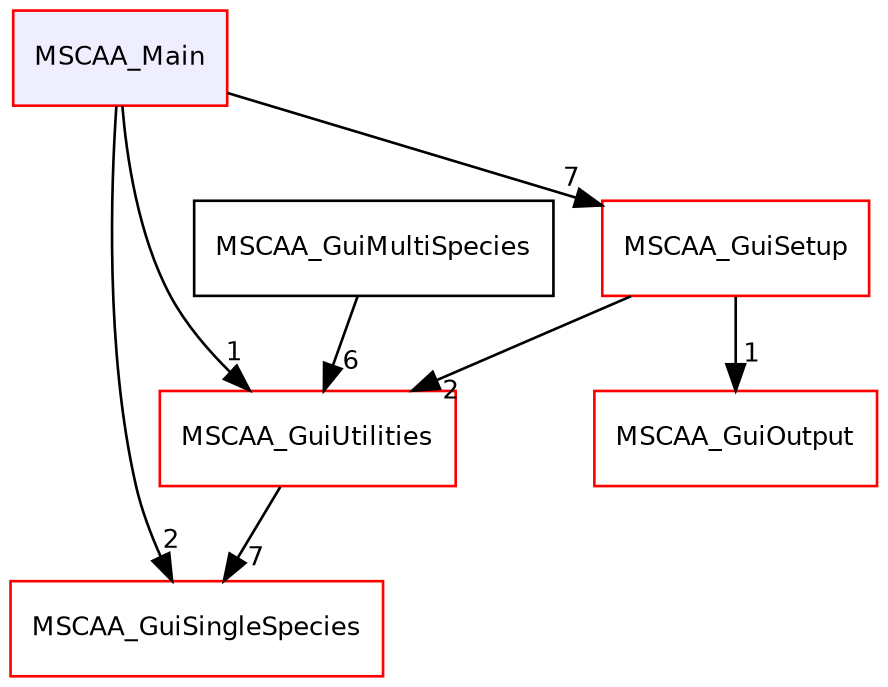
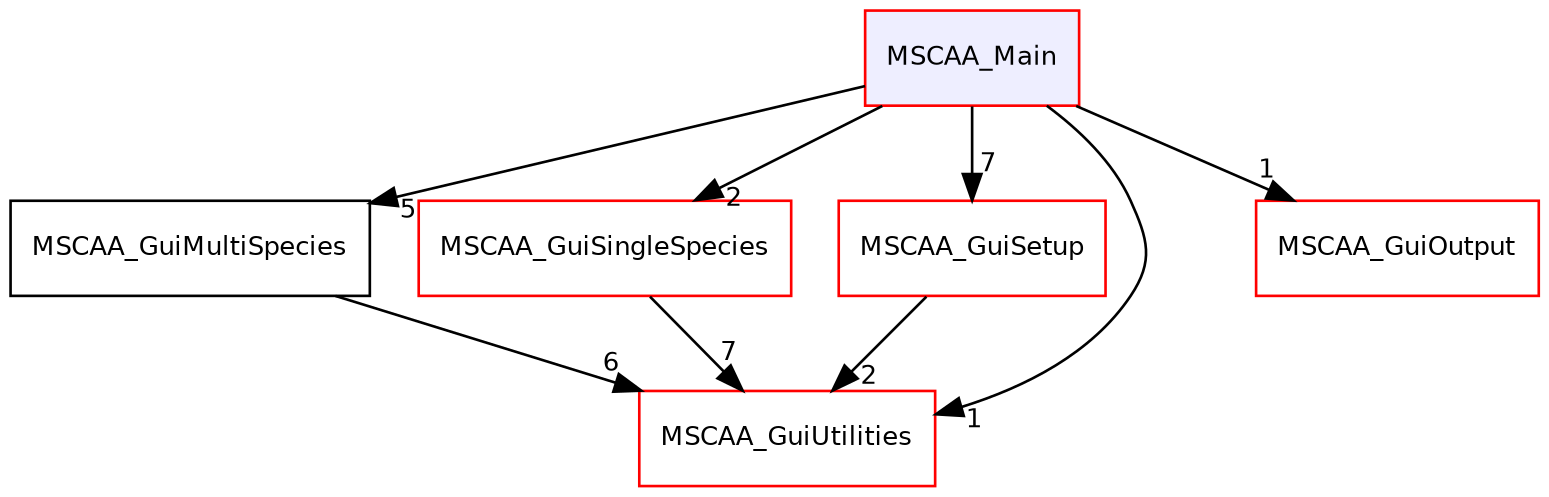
edge "MSCAA_Main" -> "MSCAA_GuiMultiSpecies": added
edge "MSCAA_GuiSetup" -> "MSCAA_GuiOutput": now "MSCAA_Main" -> "MSCAA_GuiOutput"
edge "MSCAA_GuiUtilities" -> "MSCAA_GuiSingleSpecies": reversed
